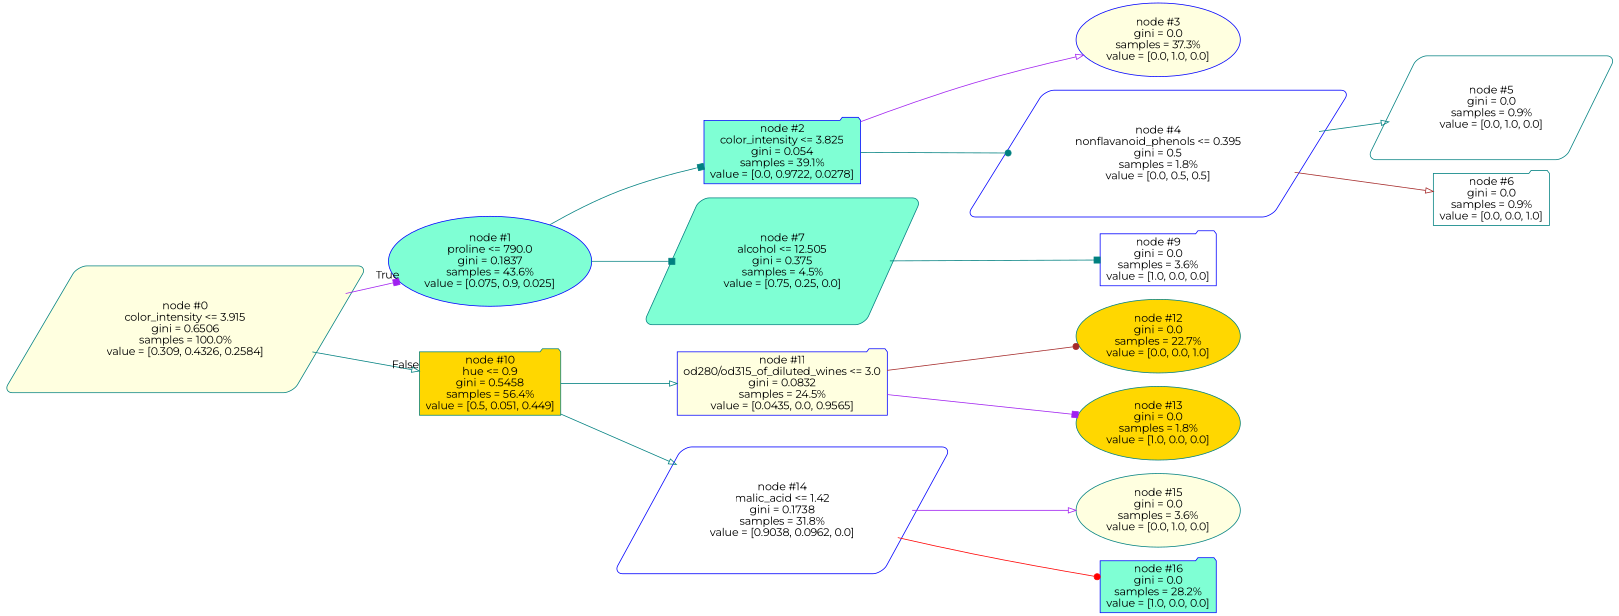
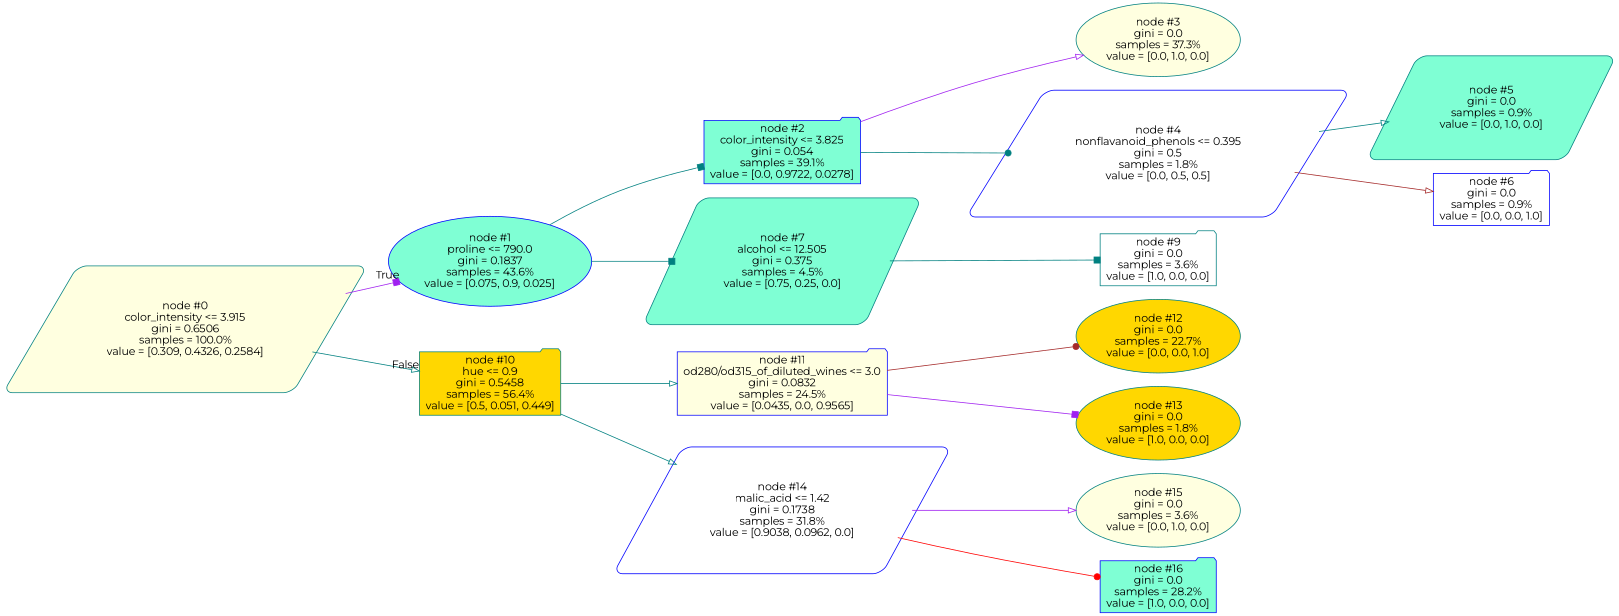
node "node #3 gini = 0.0 samples = 37.3% value = [0.0, 1.0, 0.0]": color blue -> teal
node "node #5 gini = 0.0 samples = 0.9% value = [0.0, 1.0, 0.0]": fillcolor white -> aquamarine
node "node #6 gini = 0.0 samples = 0.9% value = [0.0, 0.0, 1.0]": color teal -> blue
node "node #9 gini = 0.0 samples = 3.6% value = [1.0, 0.0, 0.0]": color blue -> teal
